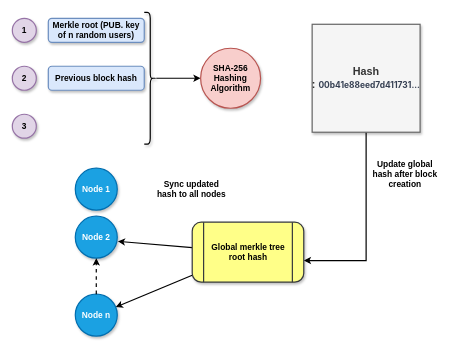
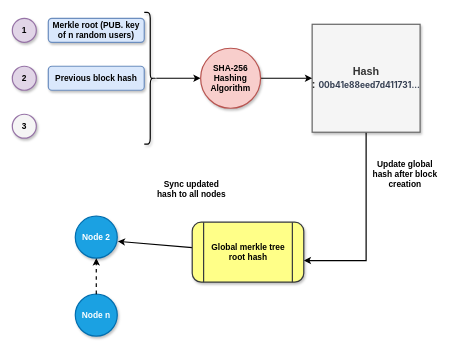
edge "SHA-256 Hashing Algorithm" -> "Hash : 00b41e88eed7d411731...": added
node "3": fillcolor #e1d5e7 -> #f5f5f5
node "Node 1": removed
edge "Global merkle tree root hash" -> "Node n": removed
